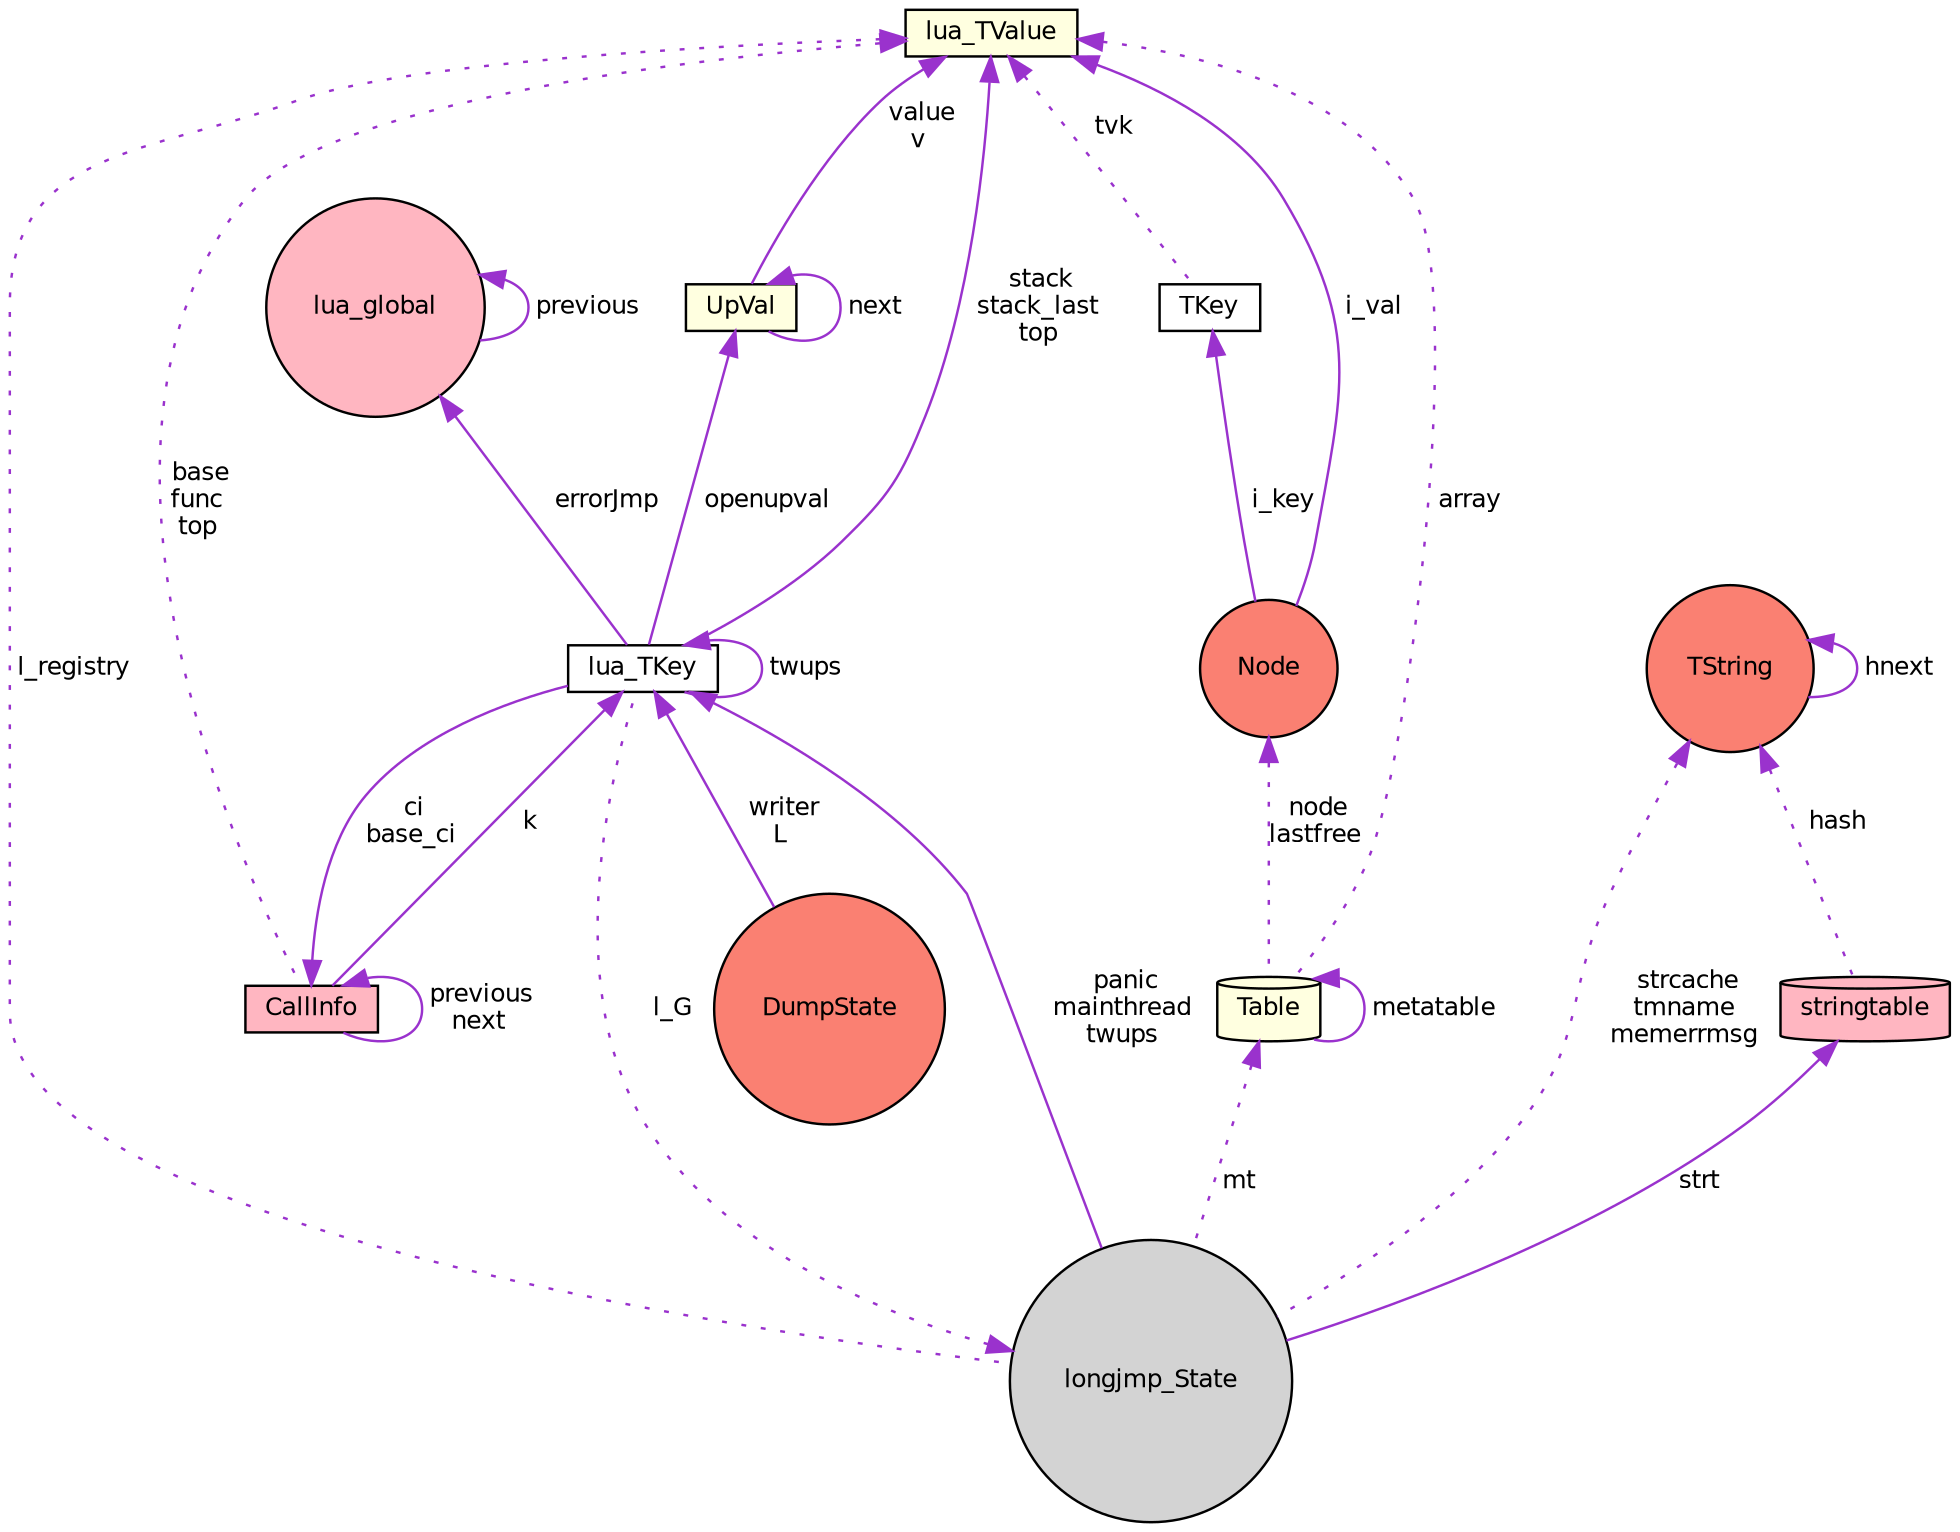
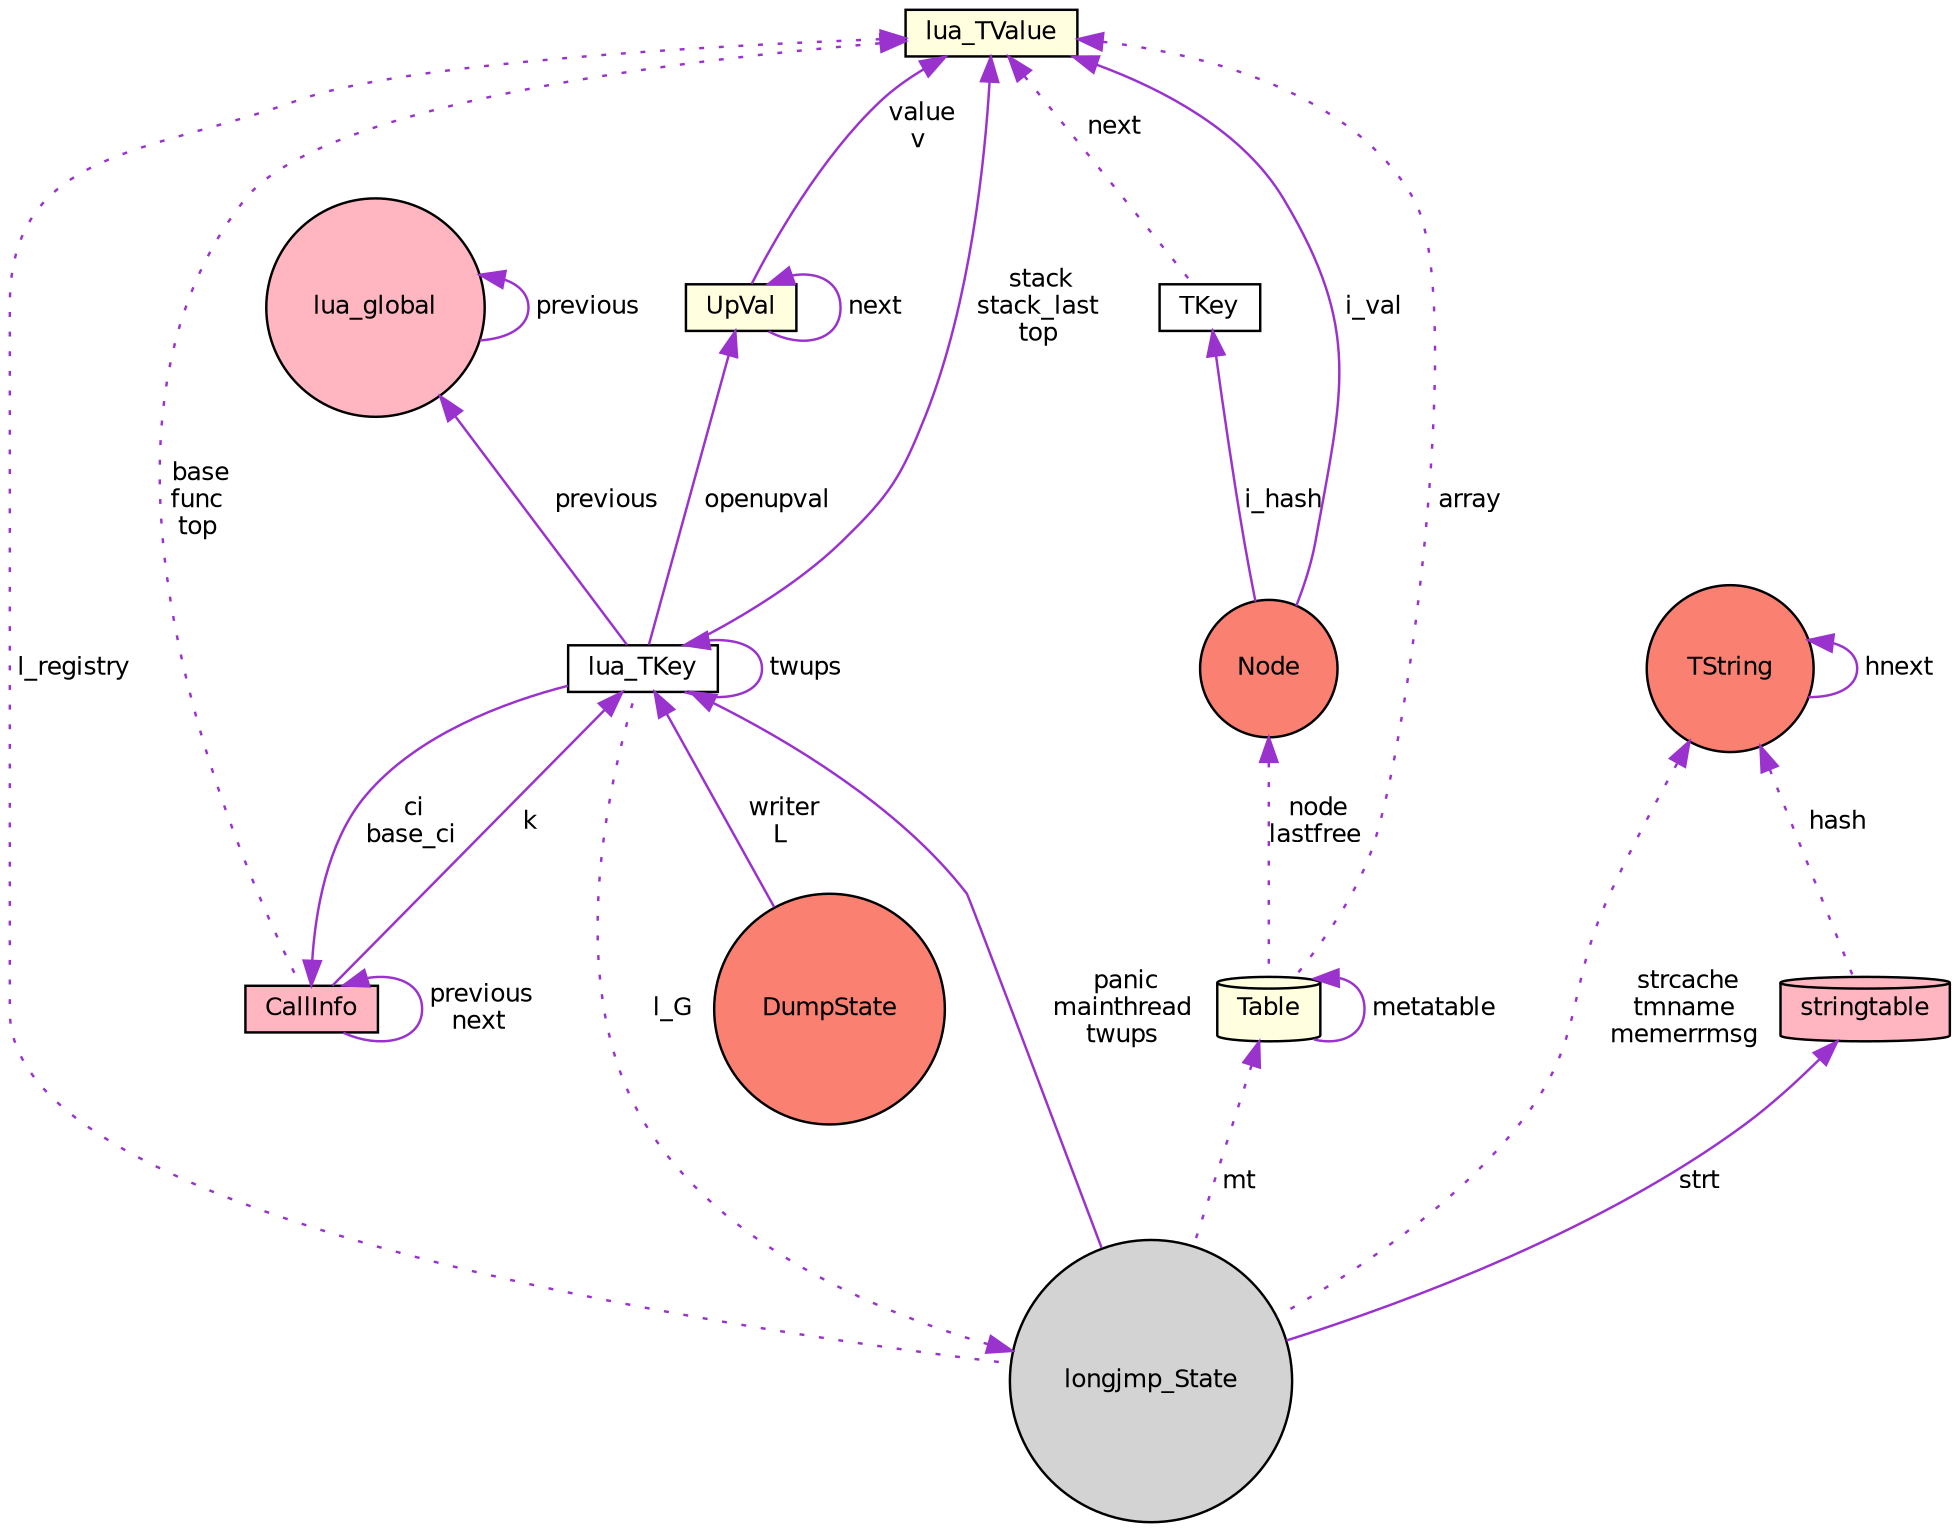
edge "TKey" -> "lua_TValue": label " tvk" -> " next"
edge "lua_TKey" -> "lua_global": label " errorJmp" -> " previous"
edge "Node" -> "TKey": label " i_key" -> " i_hash"
